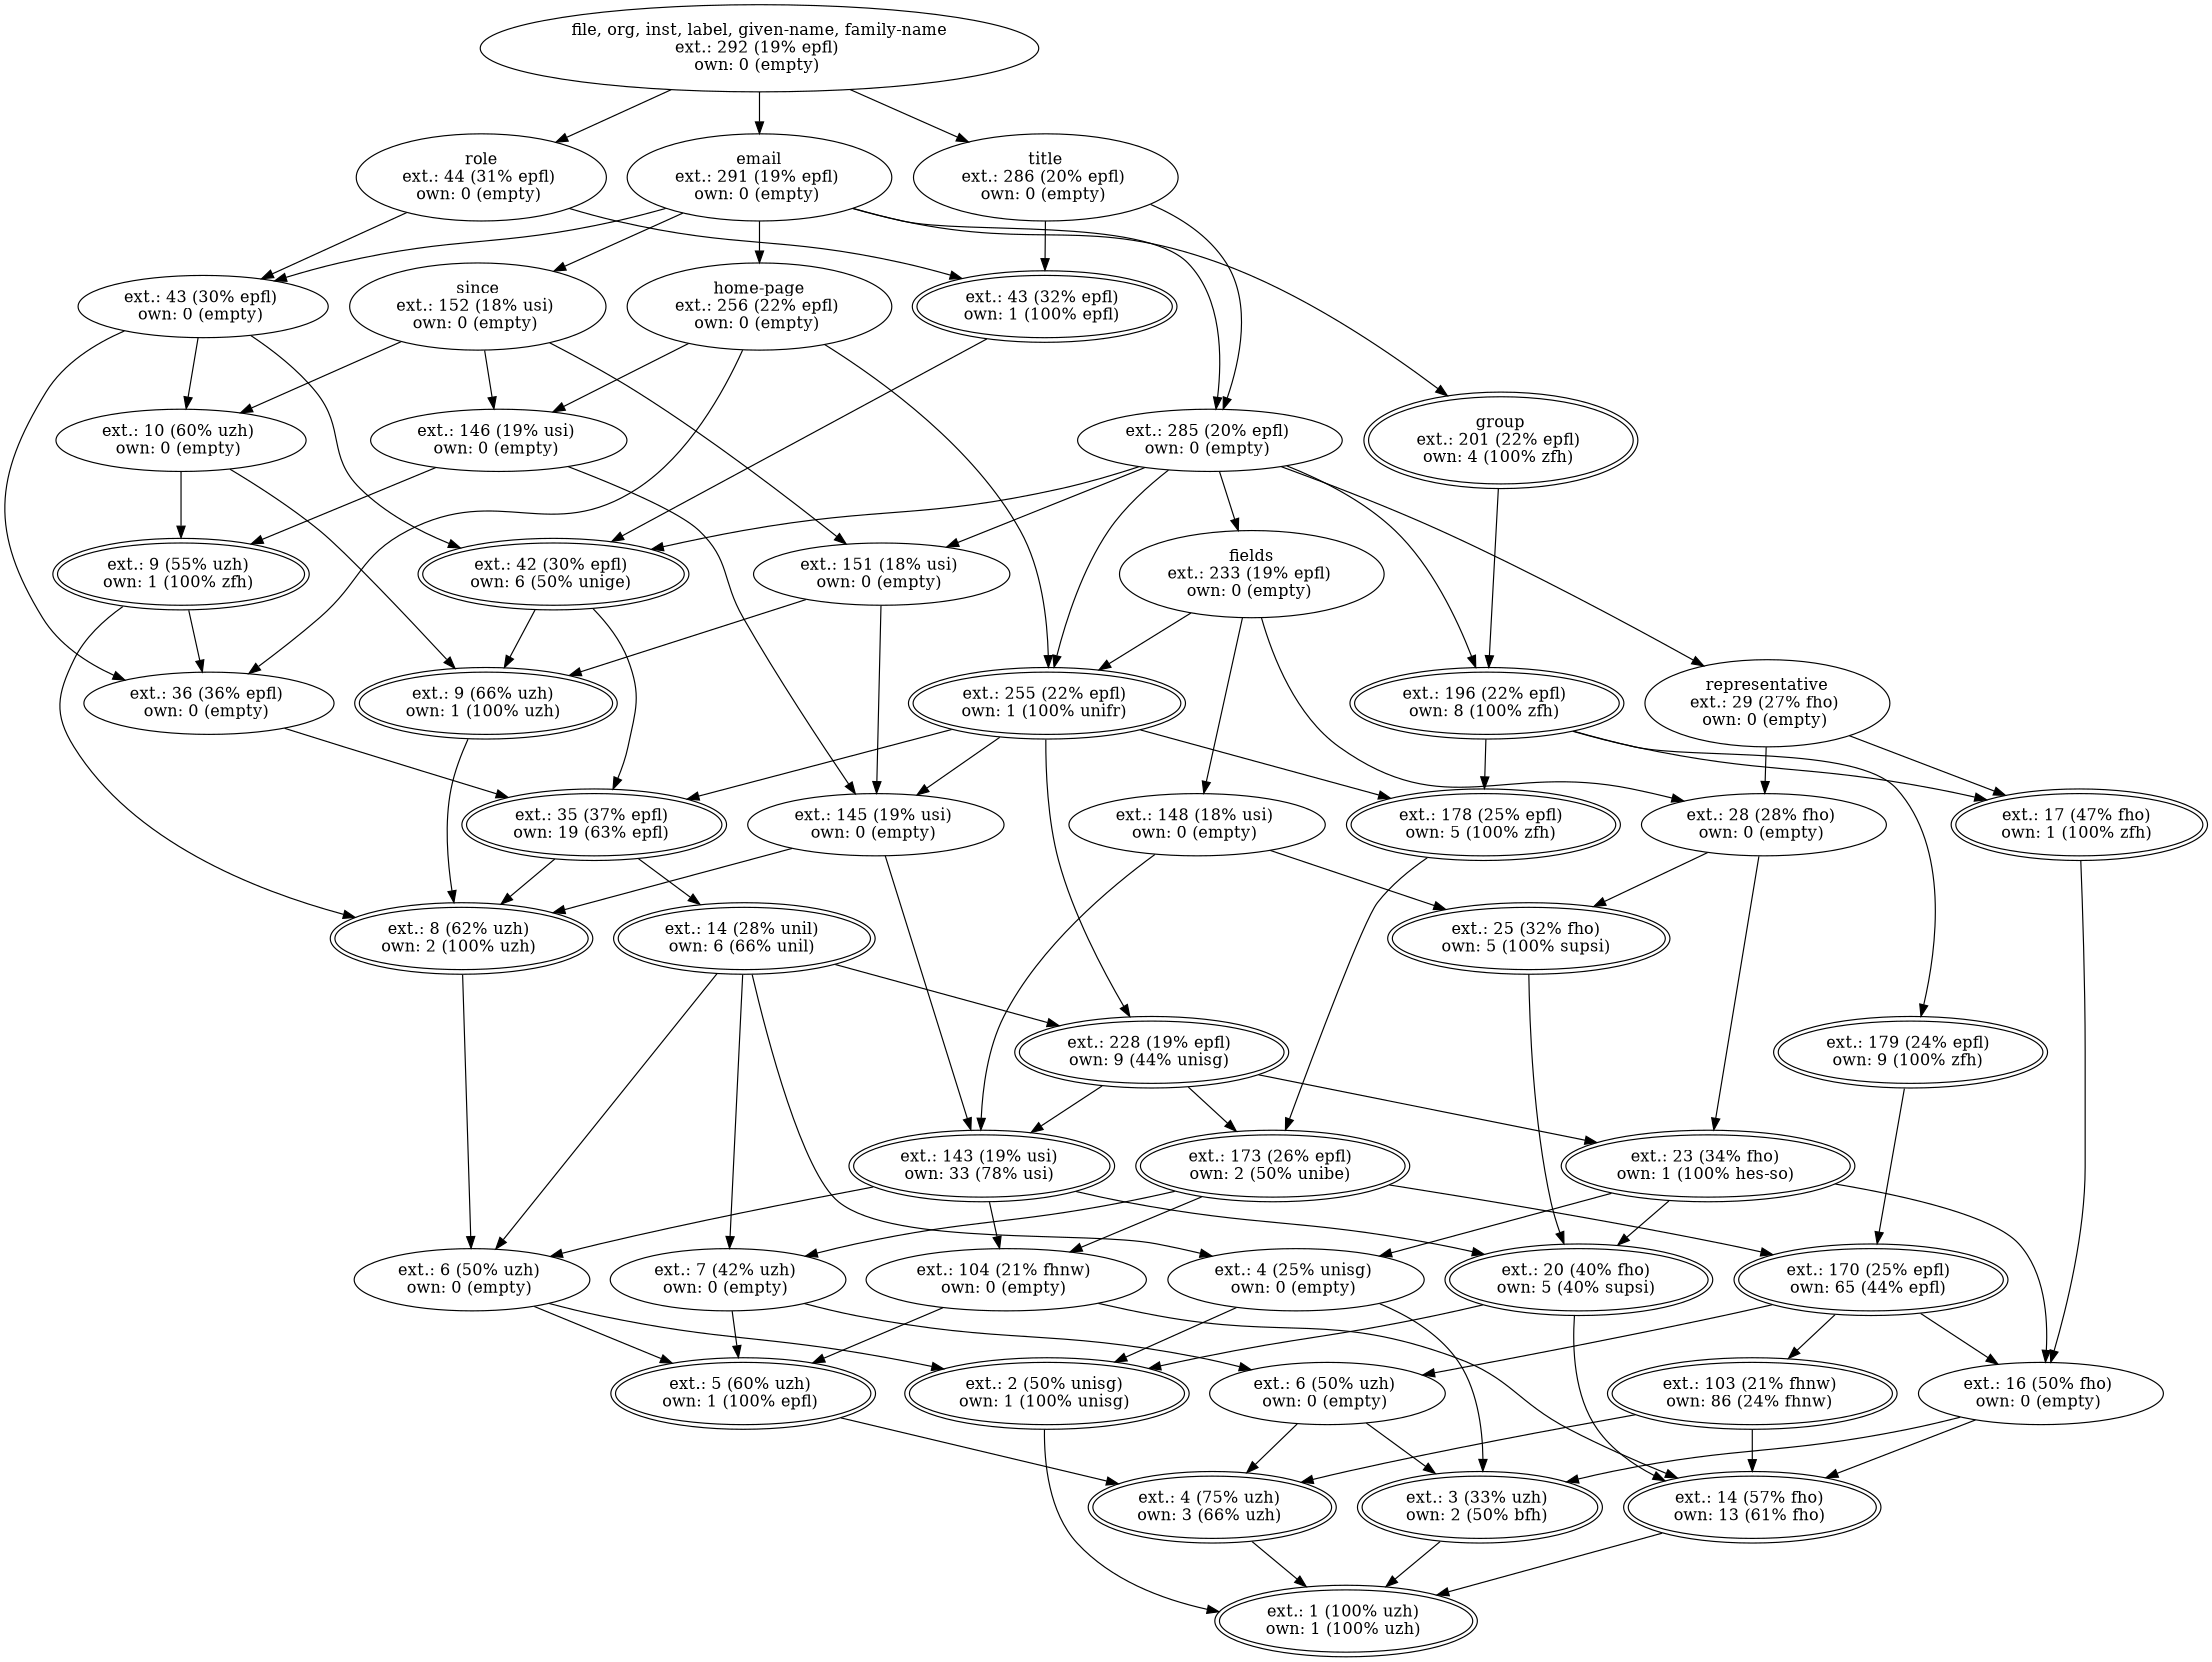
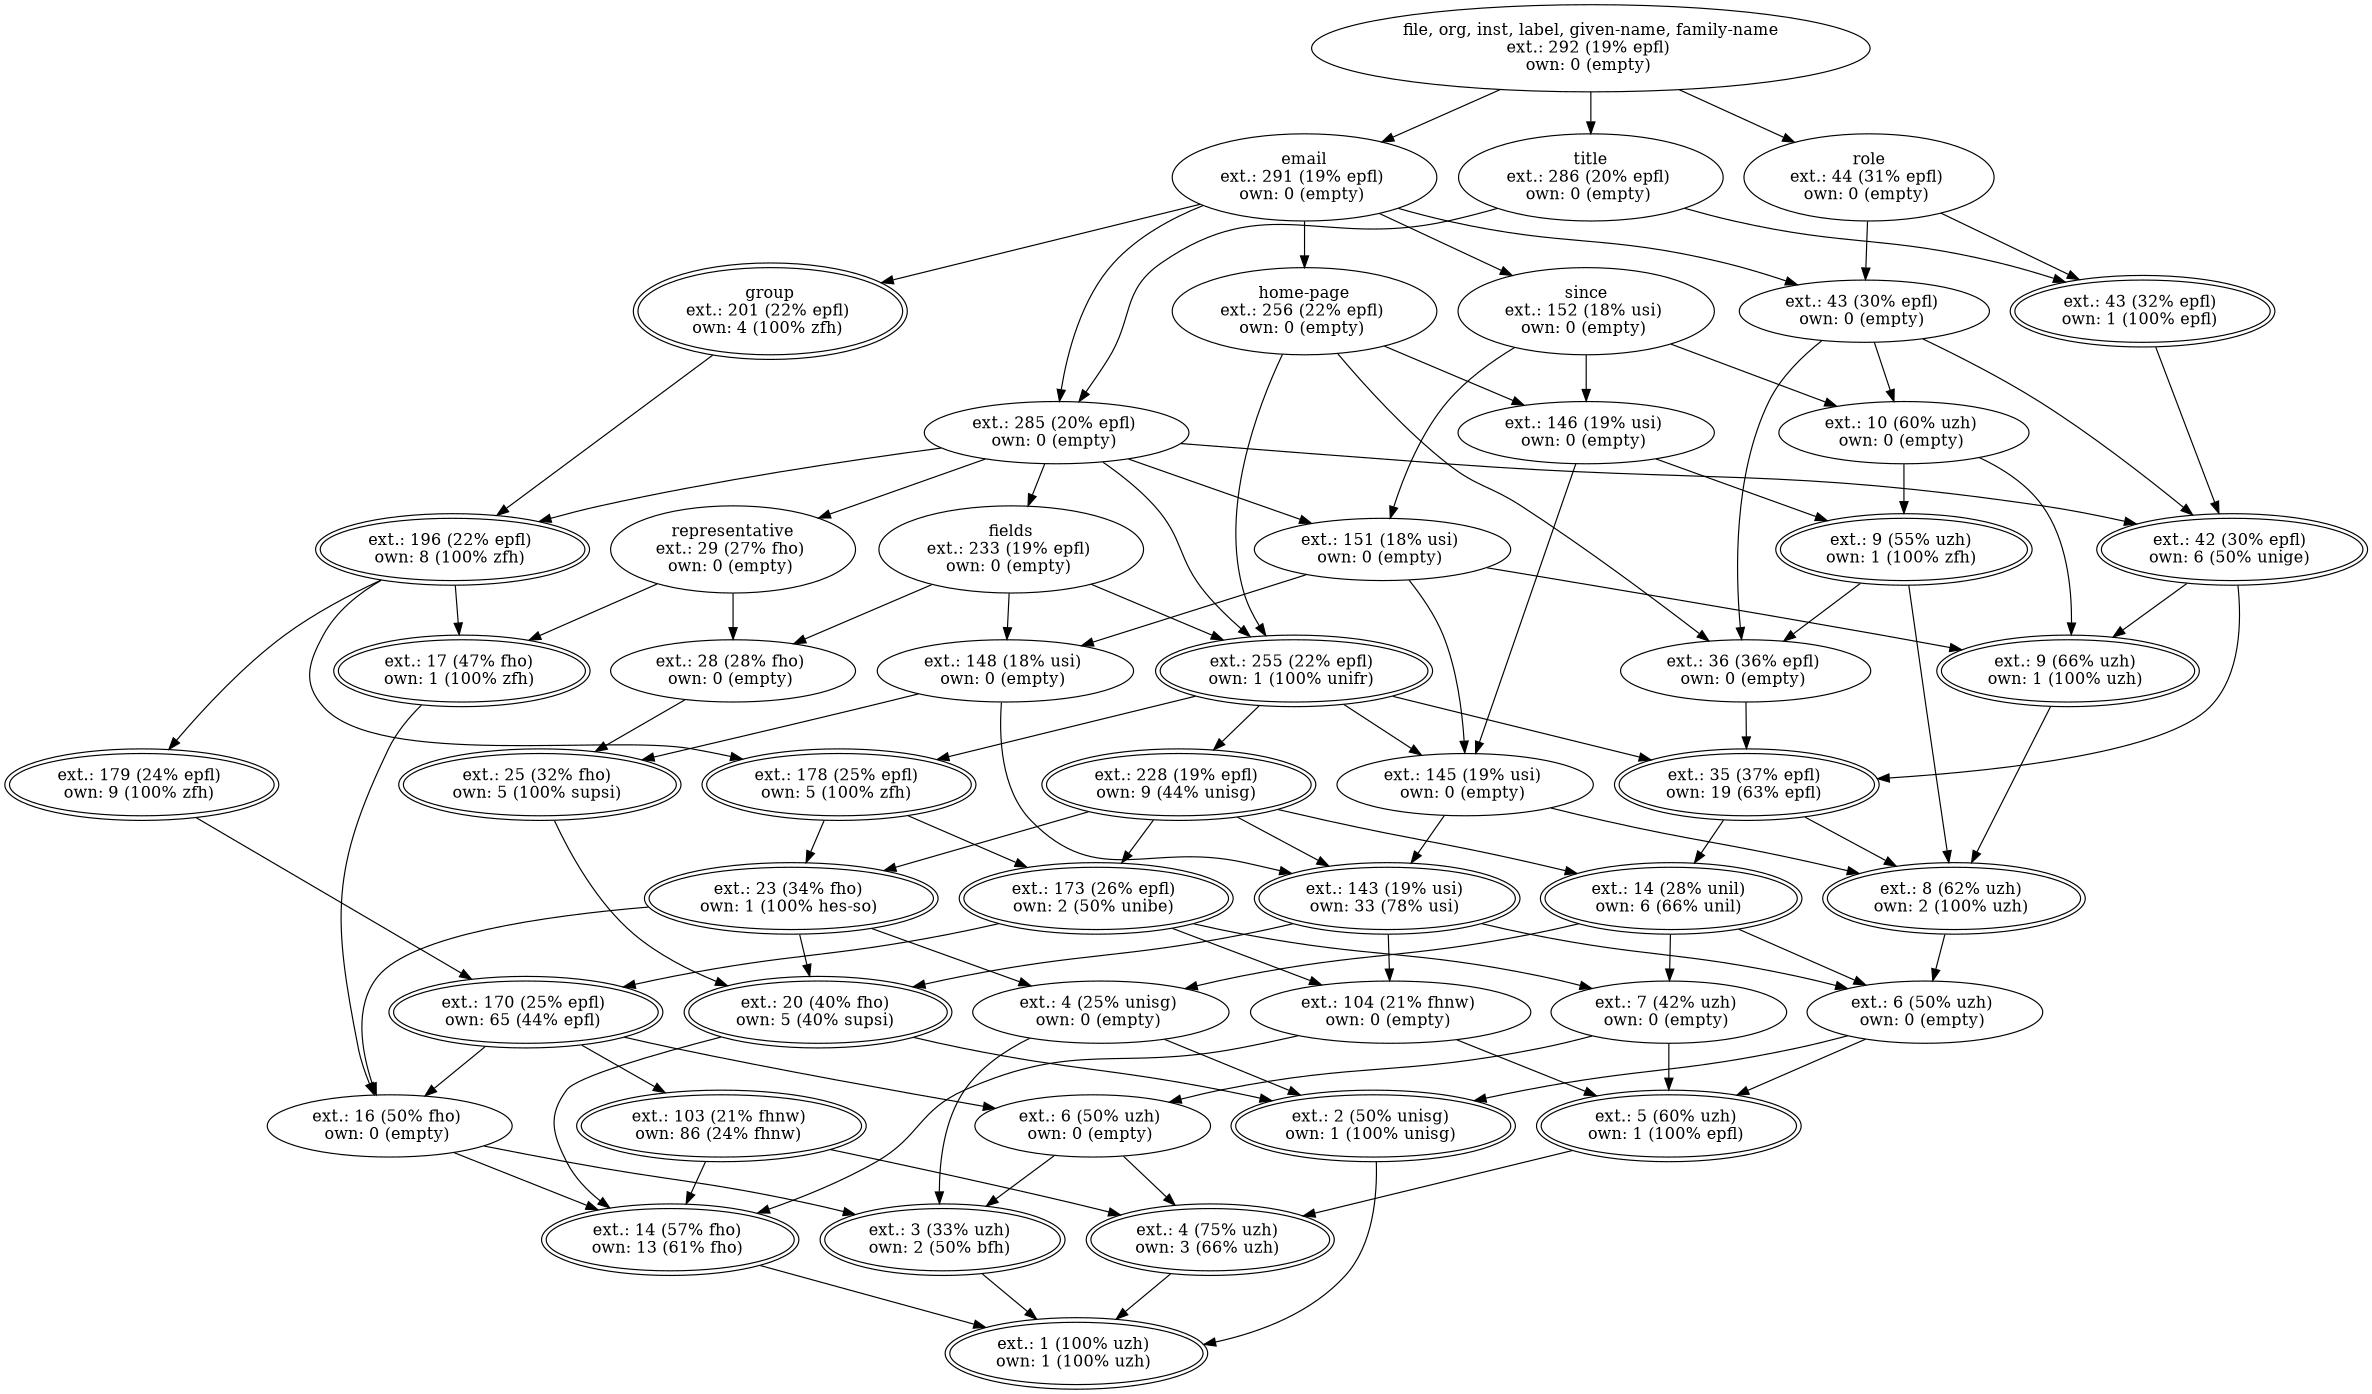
edge "ext.: 151 (18% usi) own: 0 (empty)" -> "ext.: 148 (18% usi) own: 0 (empty)": added
edge "ext.: 28 (28% fho) own: 0 (empty)" -> "ext.: 23 (34% fho) own: 1 (100% hes-so)": now "ext.: 178 (25% epfl) own: 5 (100% zfh)" -> "ext.: 23 (34% fho) own: 1 (100% hes-so)"
edge "ext.: 14 (28% unil) own: 6 (66% unil)" -> "ext.: 228 (19% epfl) own: 9 (44% unisg)": reversed
